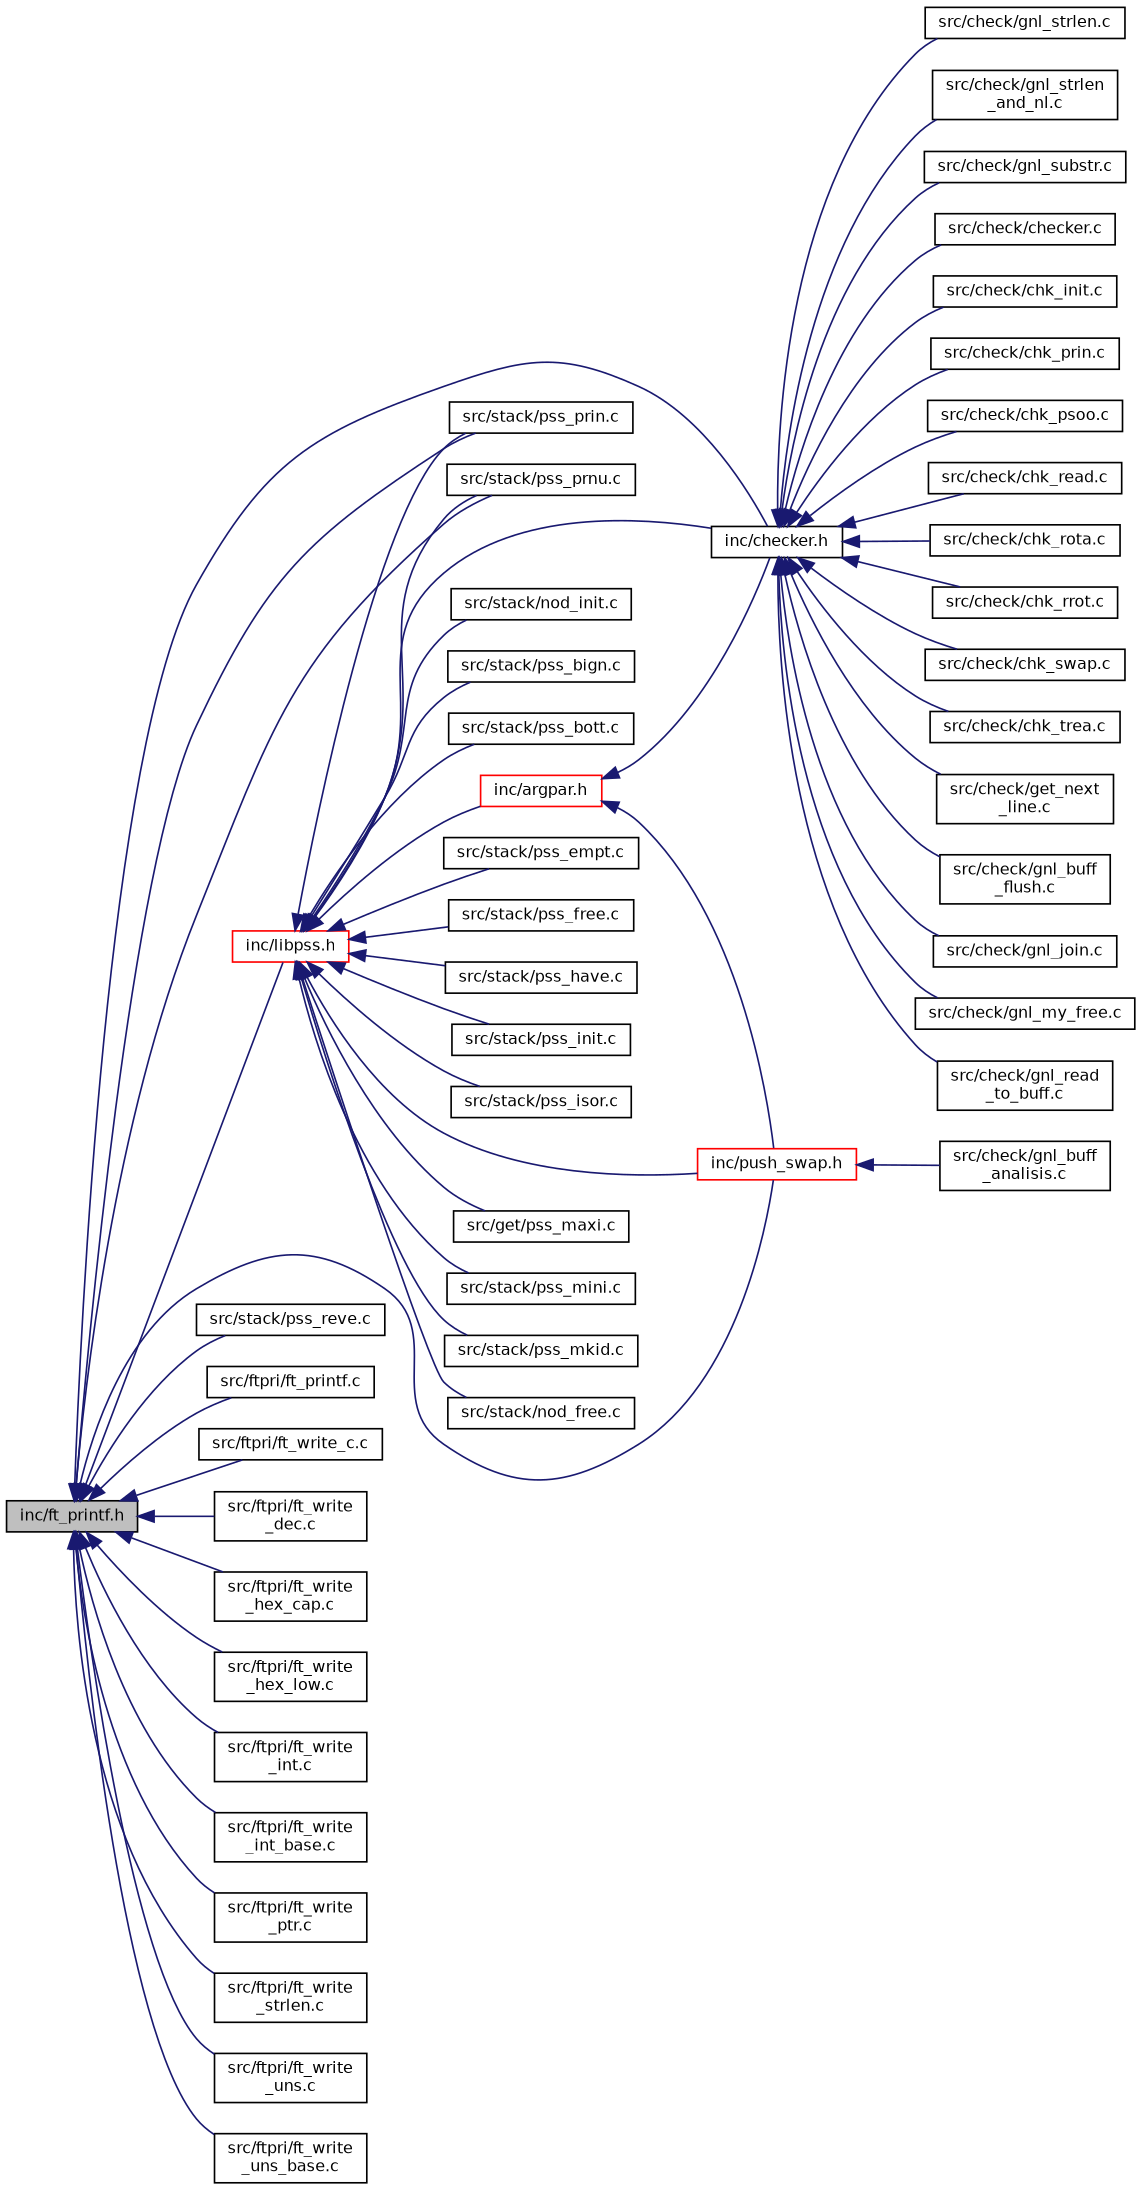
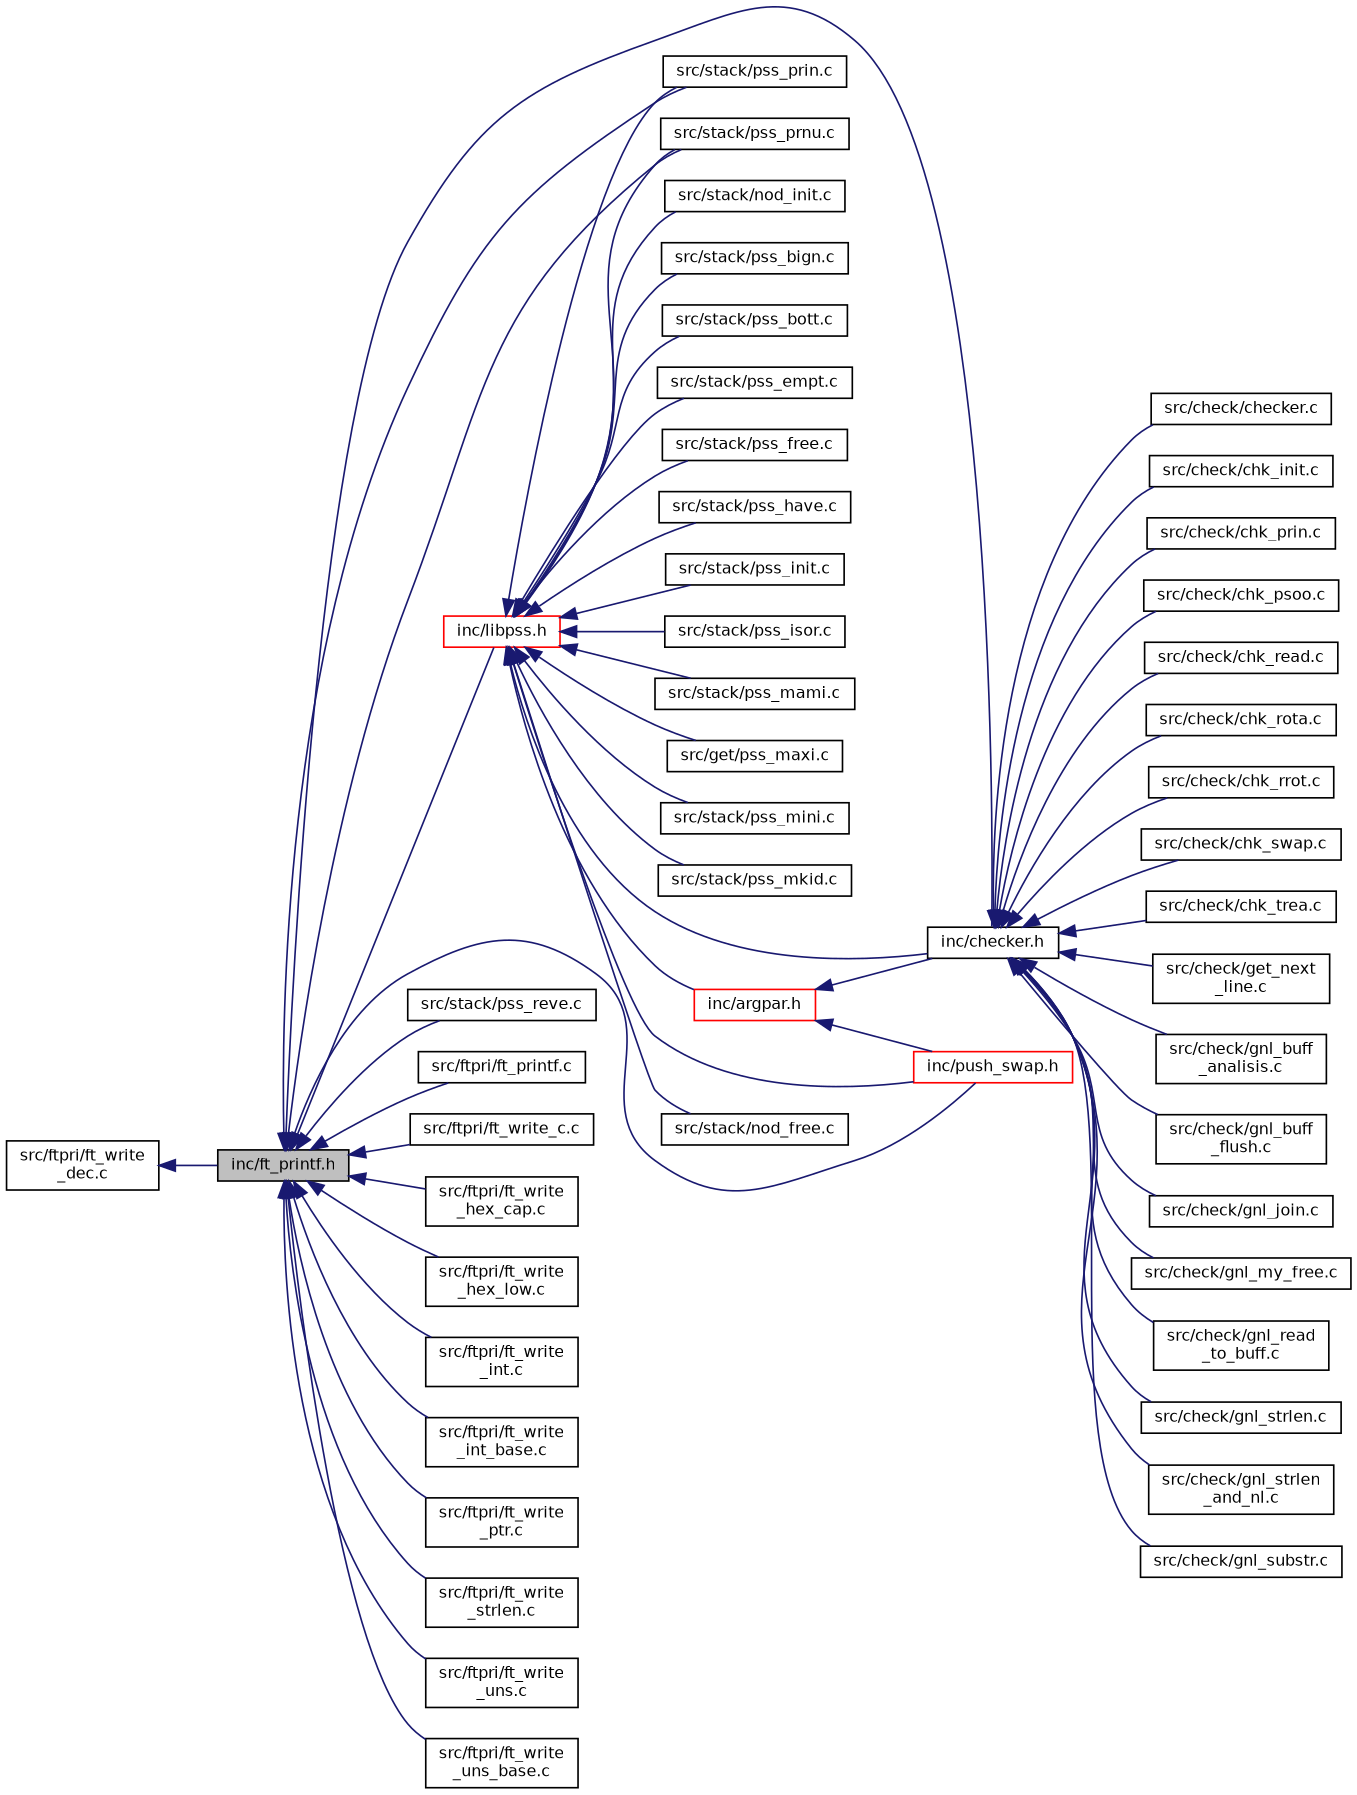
node "src/stack/pss_mami.c": added
edge "src/check/gnl_buff _analisis.c" -> "inc/push_swap.h": now "src/check/gnl_buff _analisis.c" -> "inc/checker.h"
edge "src/ftpri/ft_write _dec.c" -> "inc/ft_printf.h": reversed
